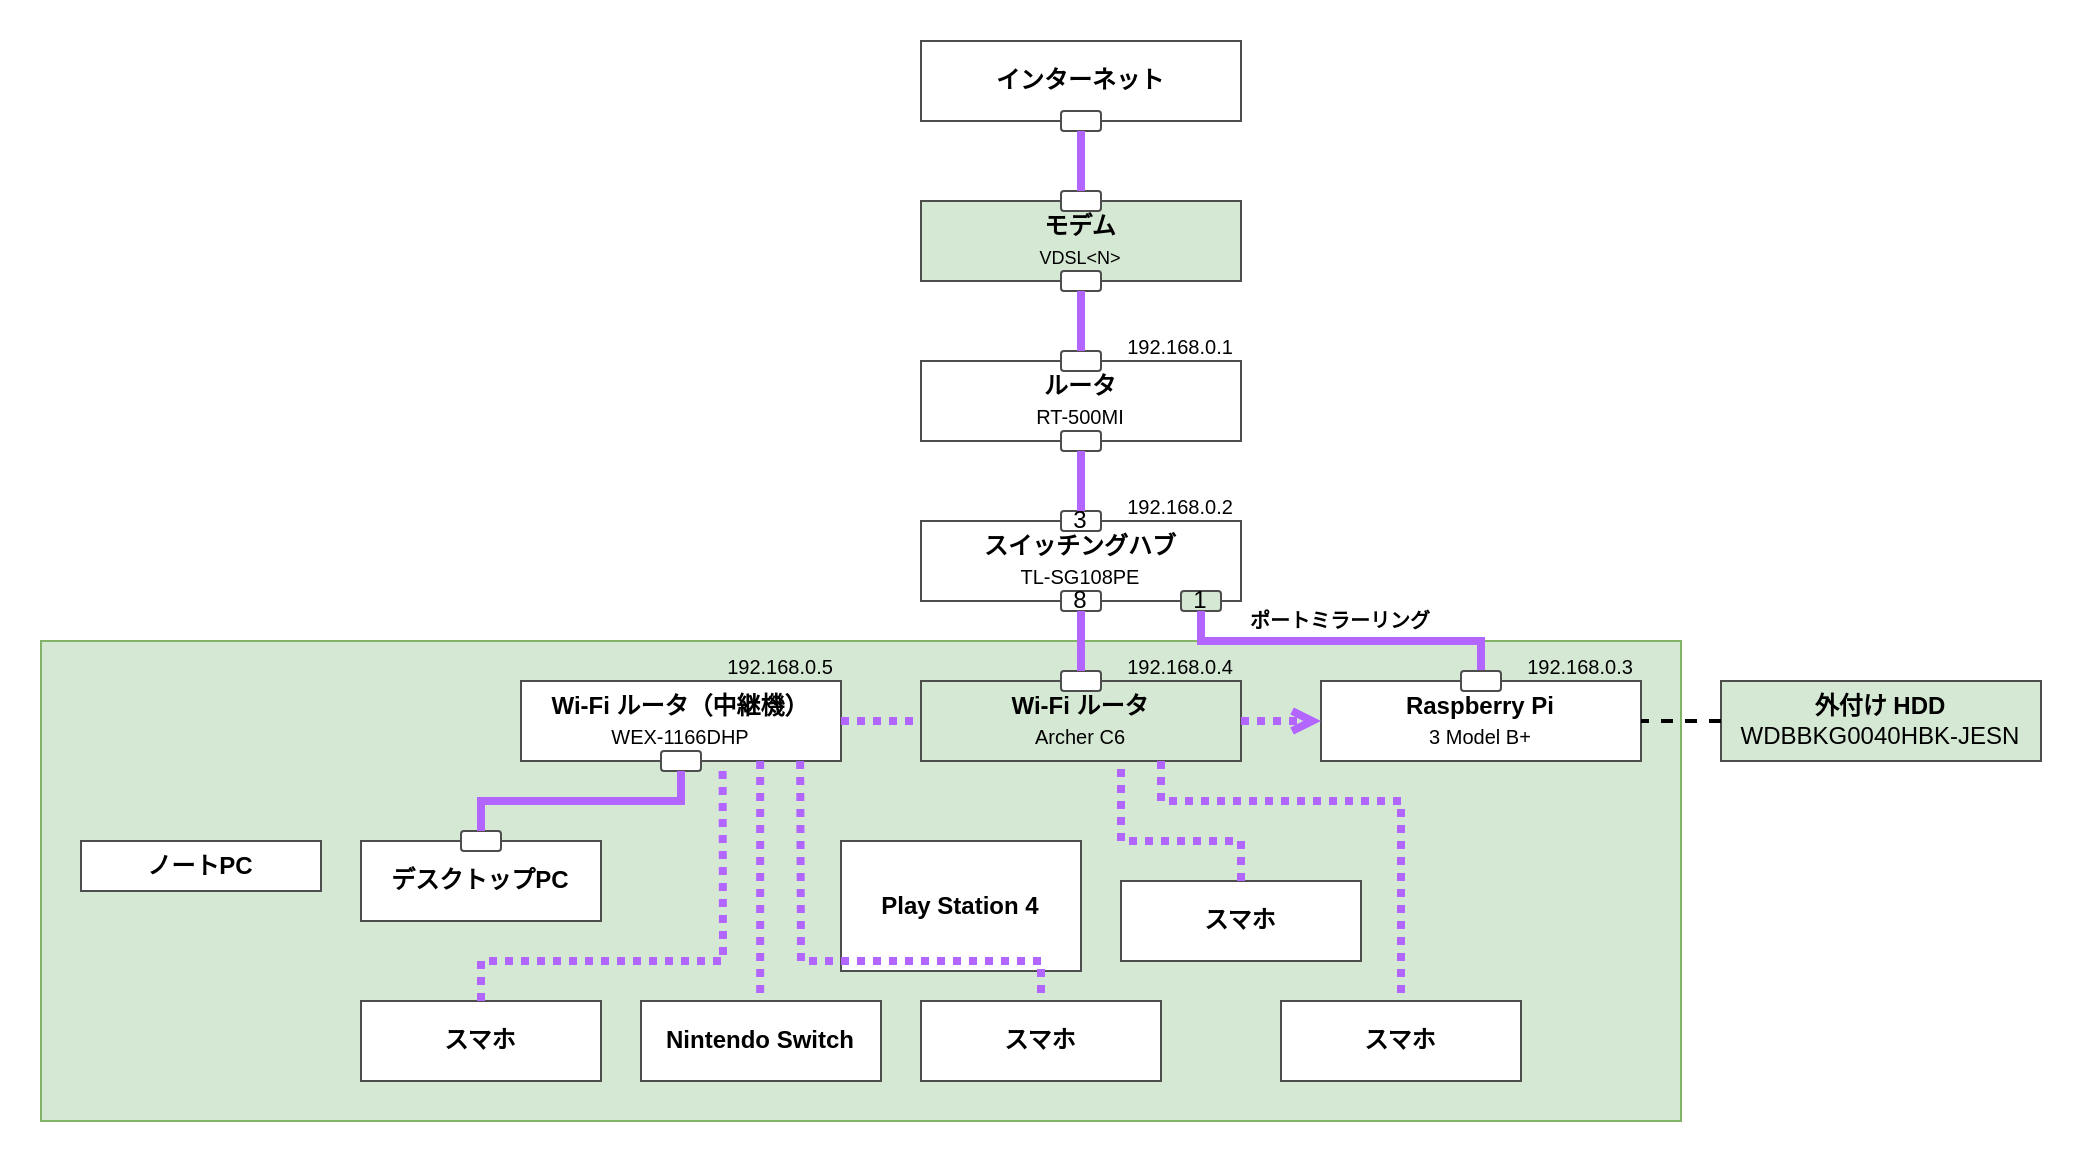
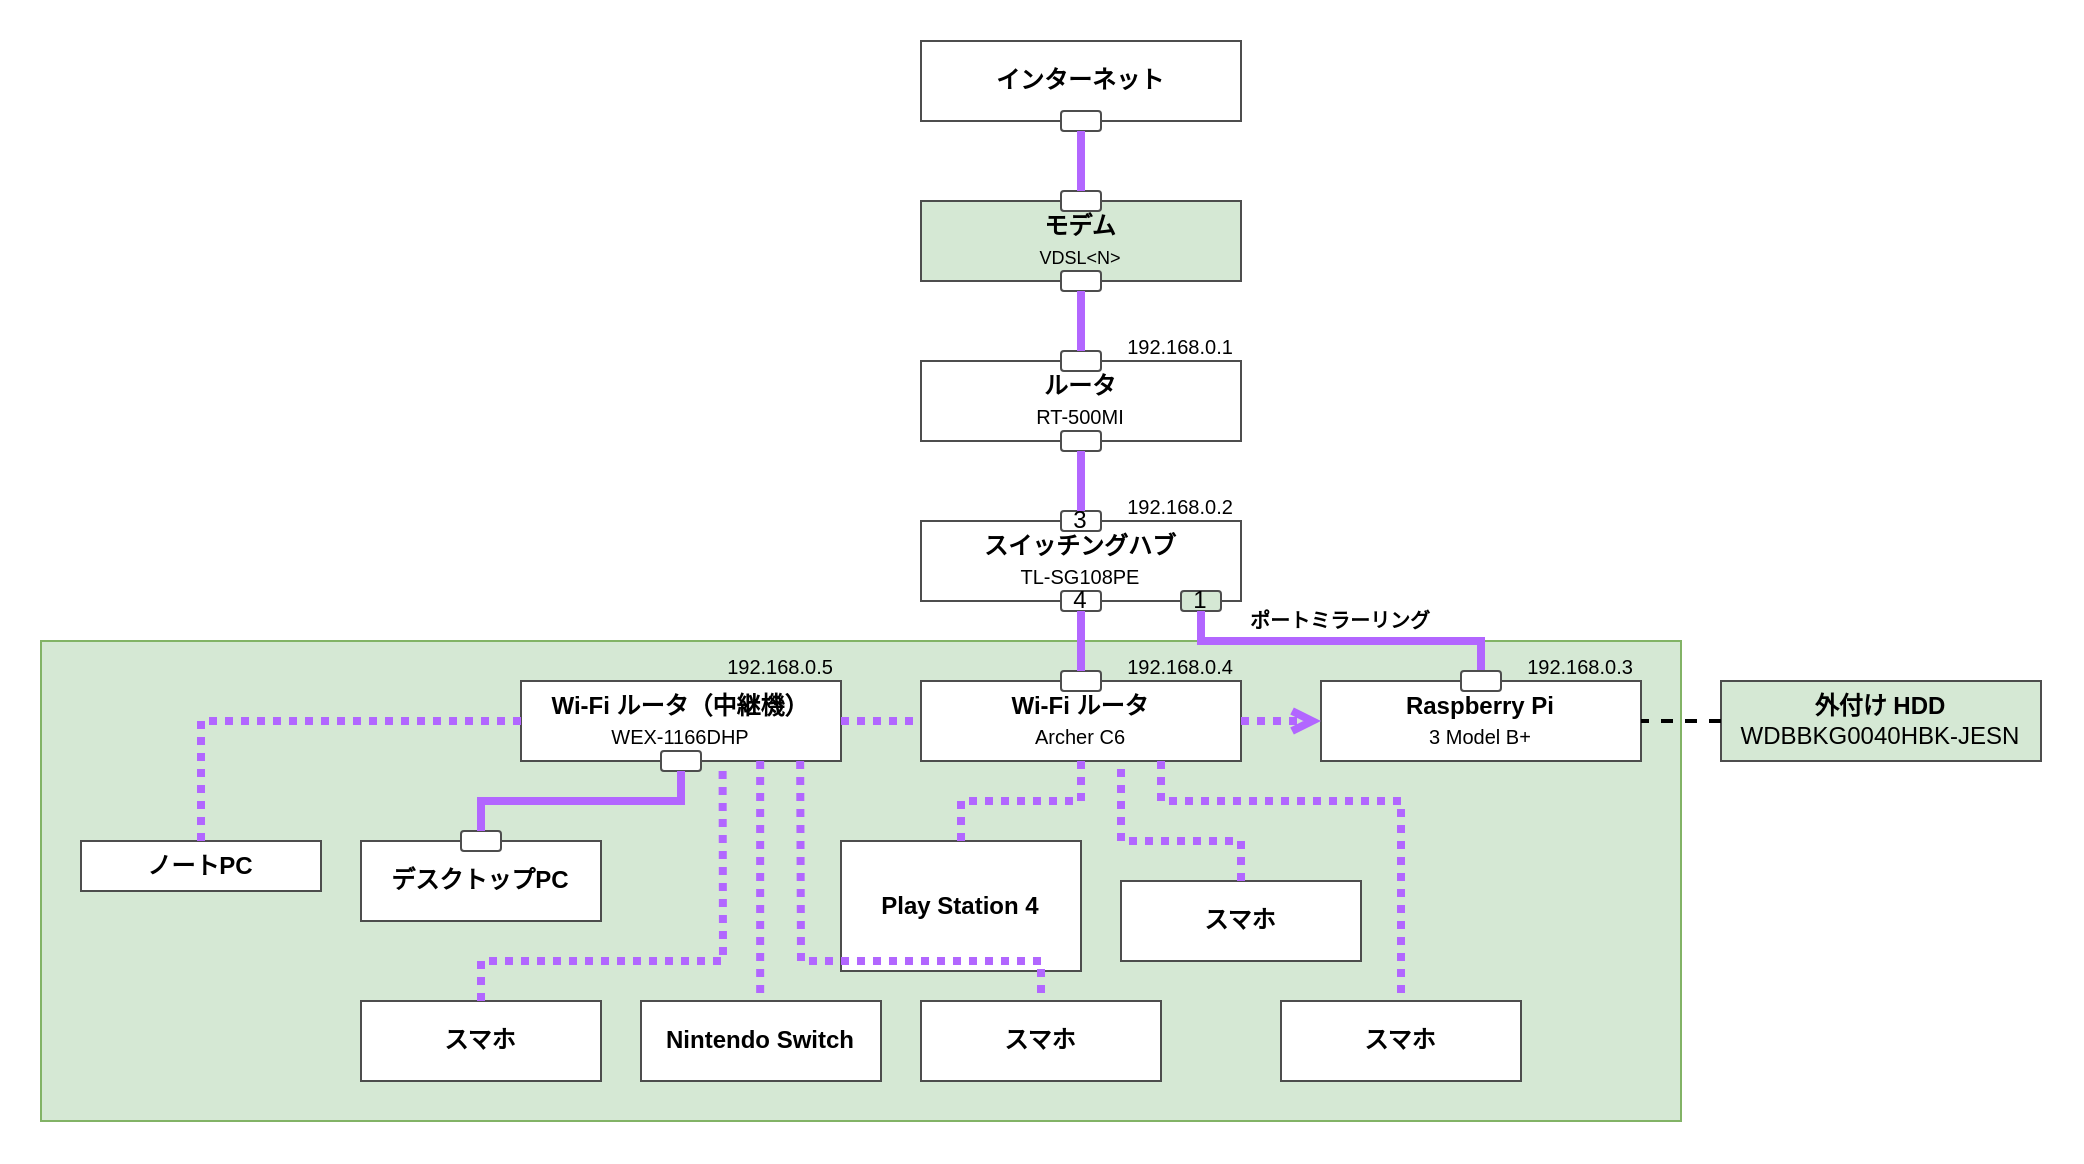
node "8": label "8" -> "4"
edge "Wi-Fi ルータ（中継機） WEX-1166DHP" -- "ノートPC": added
node "Wi-Fi ルータ Archer C6": fillcolor #d5e8d4 -> #ffffff
edge "Wi-Fi ルータ Archer C6" -- "Play Station 4": added
